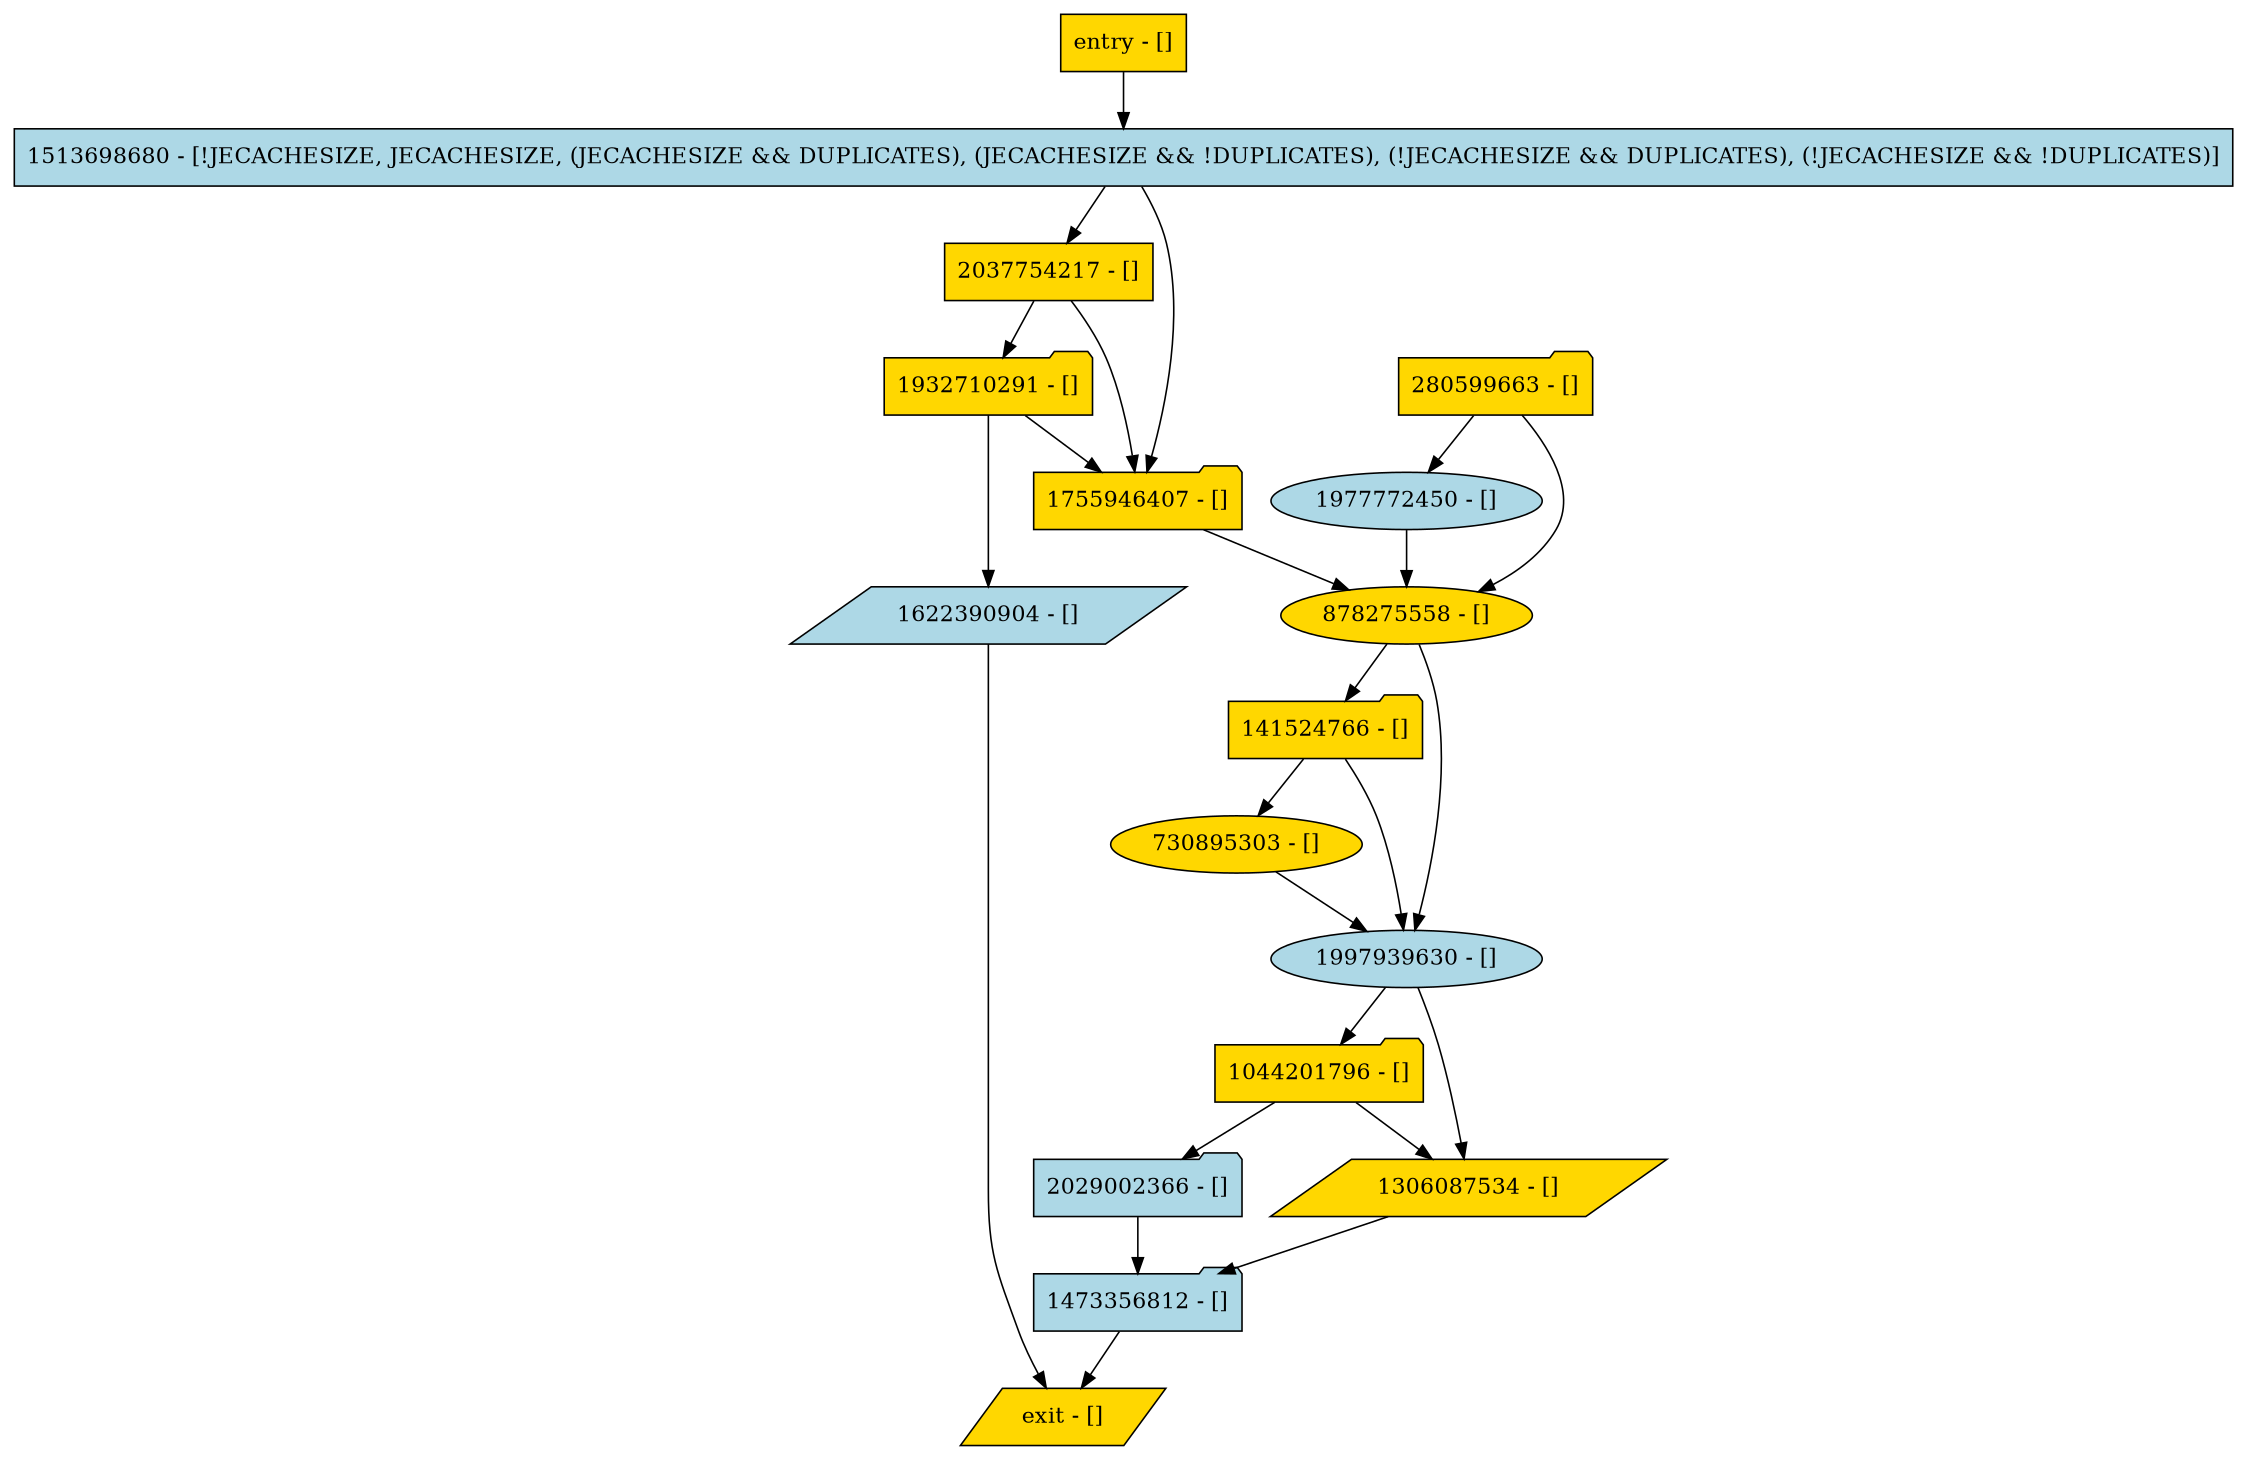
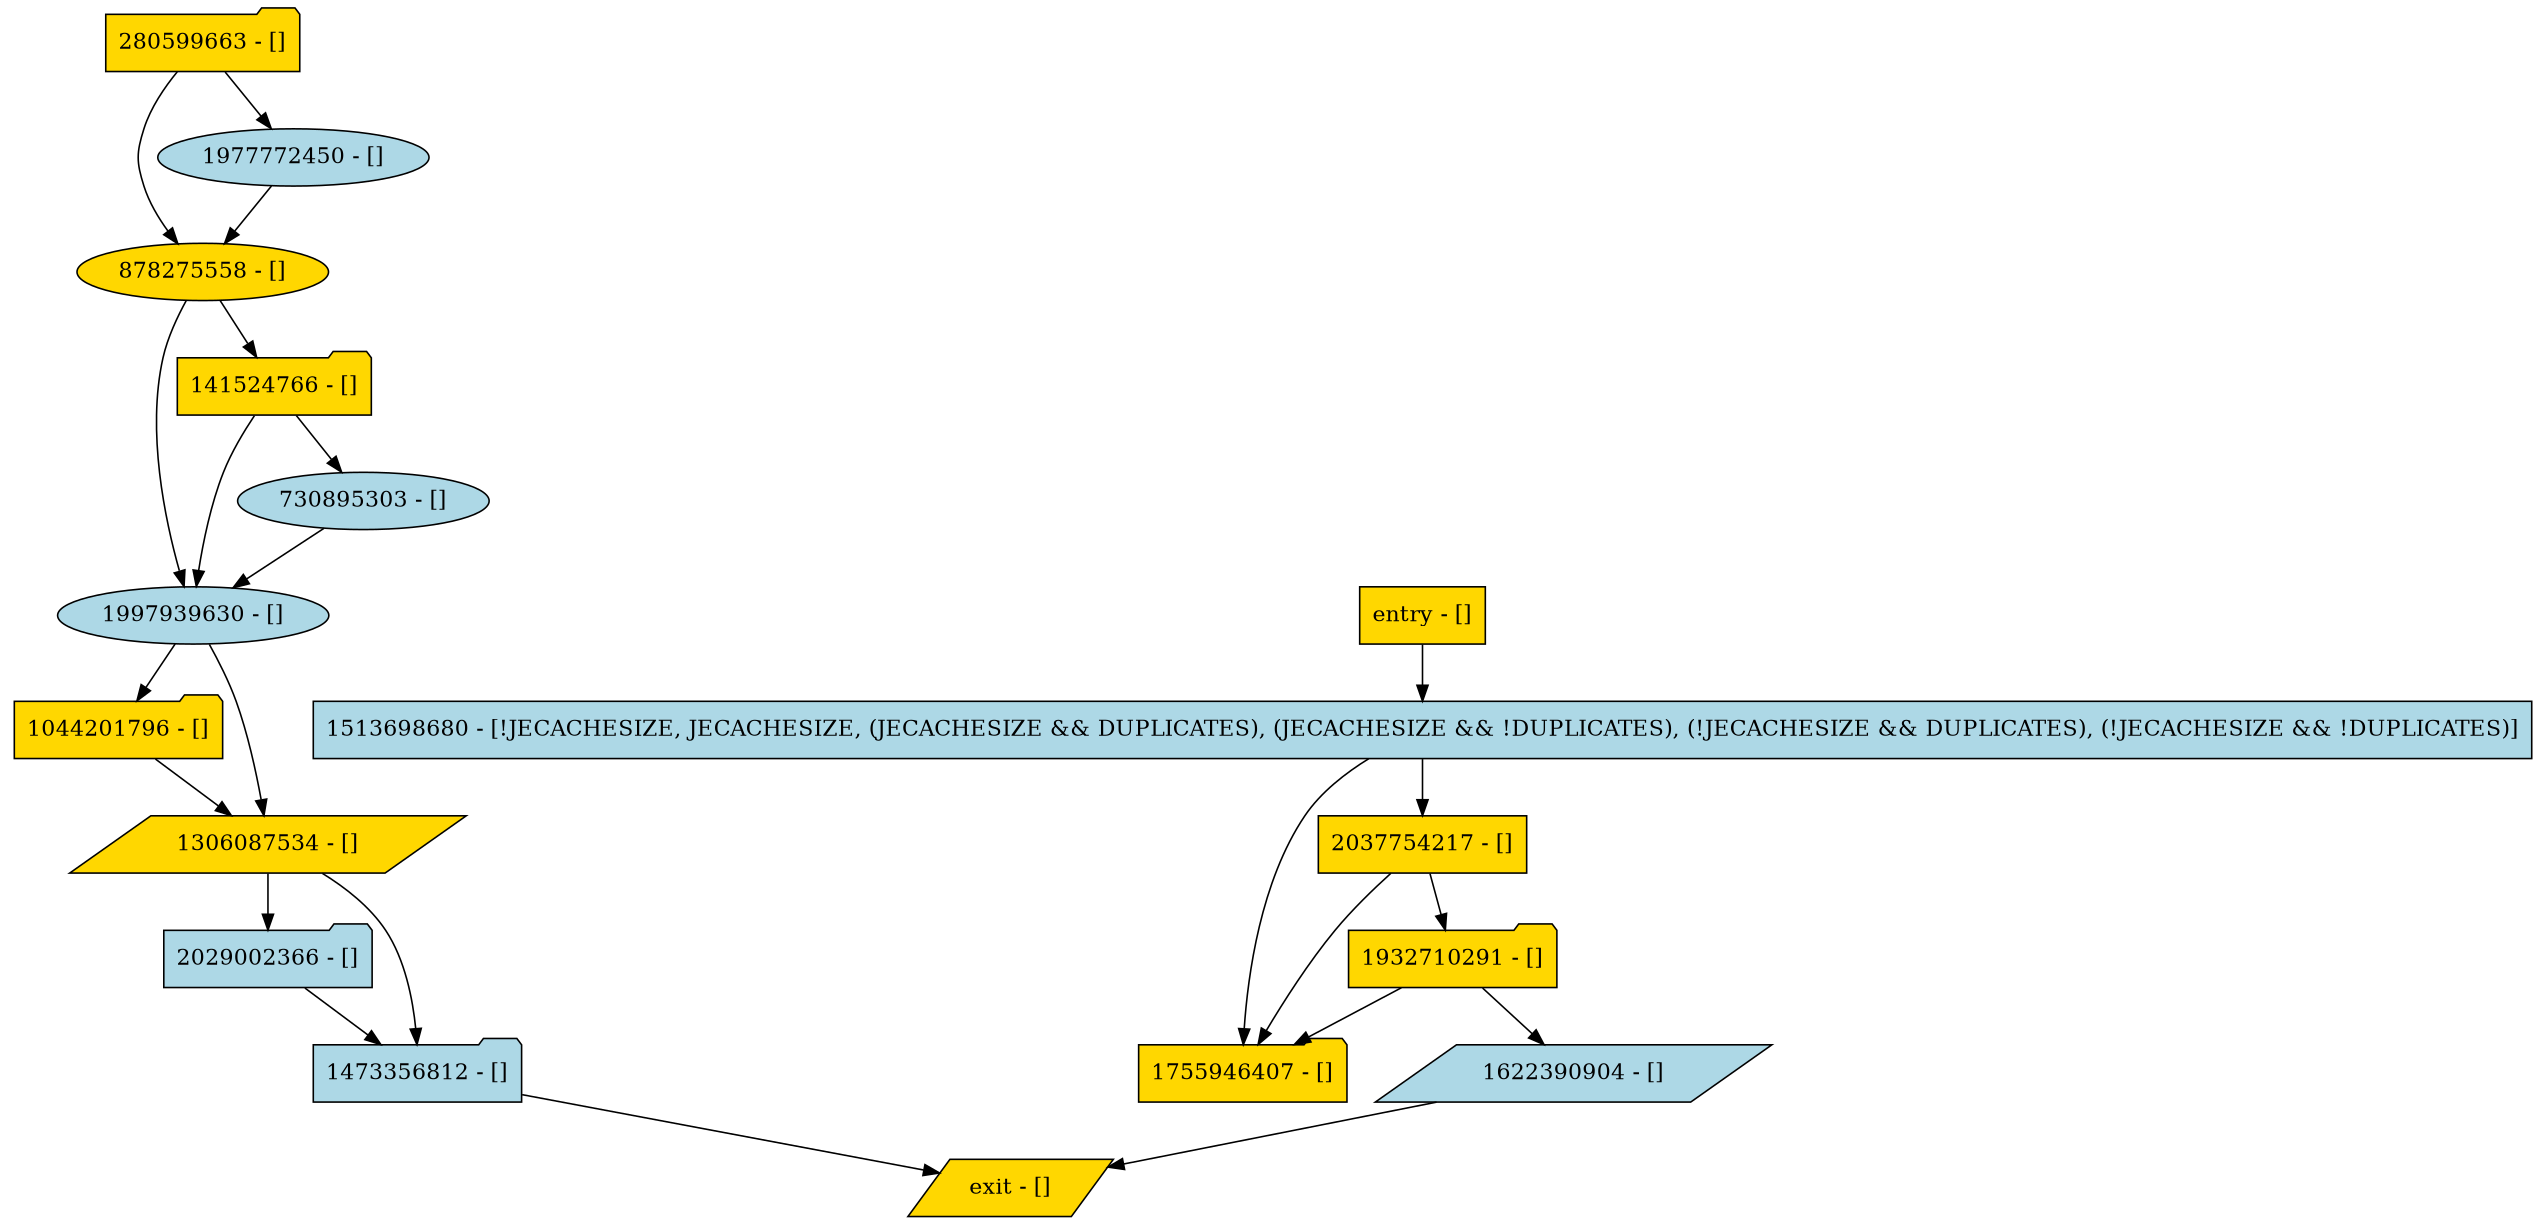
edge "1755946407 - []" -> "878275558 - []": removed
node "730895303 - []": fillcolor gold -> lightblue
edge "1044201796 - []" -> "2029002366 - []": now "1306087534 - []" -> "2029002366 - []"
